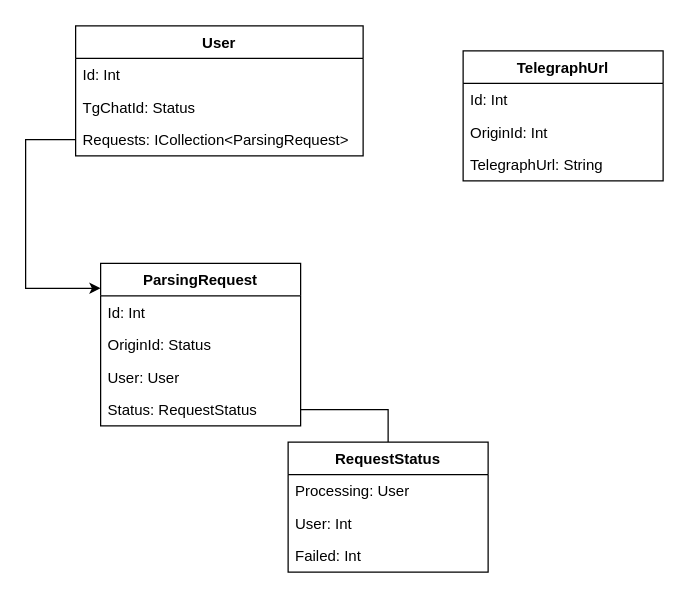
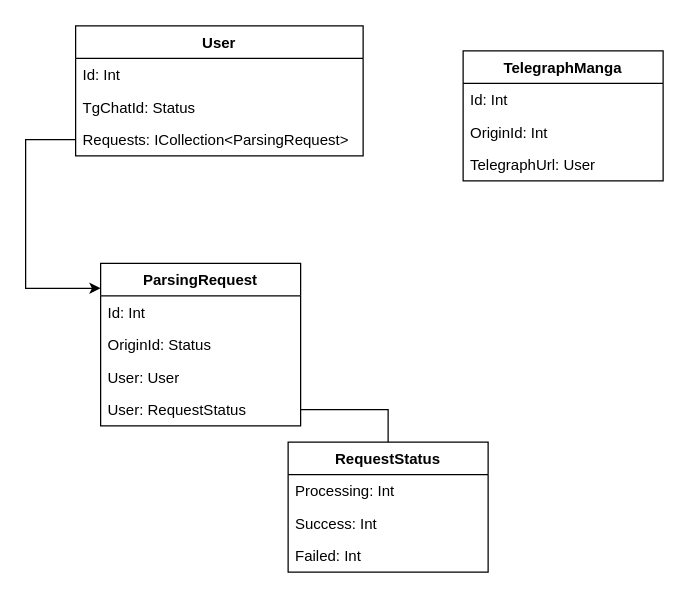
node "TelegraphUrl": label "TelegraphUrl" -> "TelegraphManga"
node "TelegraphUrl: String": label "TelegraphUrl: String" -> "TelegraphUrl: User"
node "Status: RequestStatus": label "Status: RequestStatus" -> "User: RequestStatus"
node "Processing: User": label "Processing: User" -> "Processing: Int"
node "User: Int": label "User: Int" -> "Success: Int"
